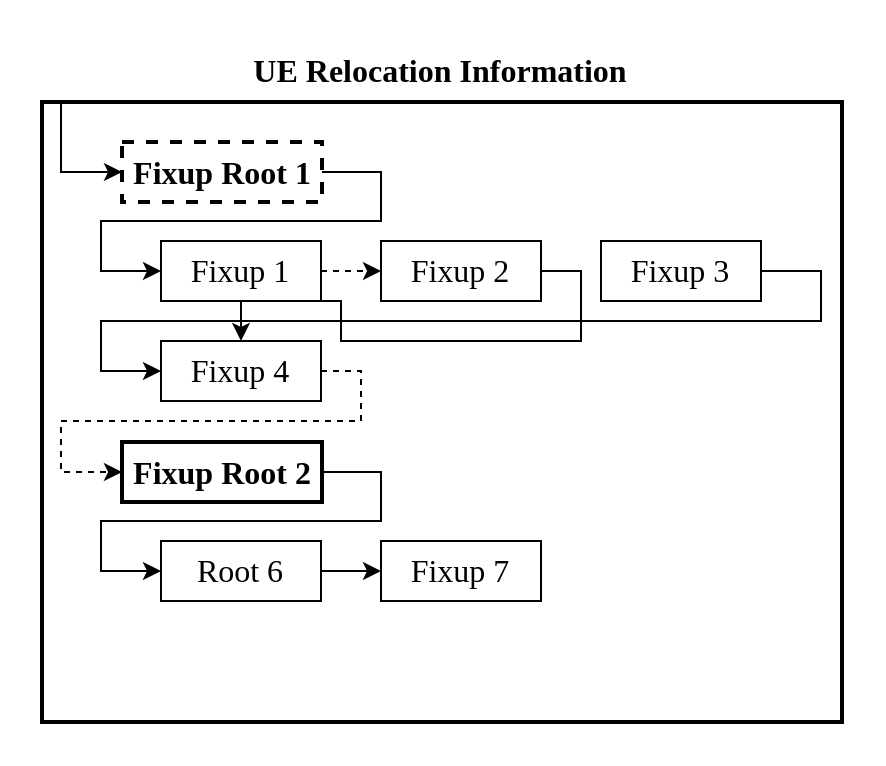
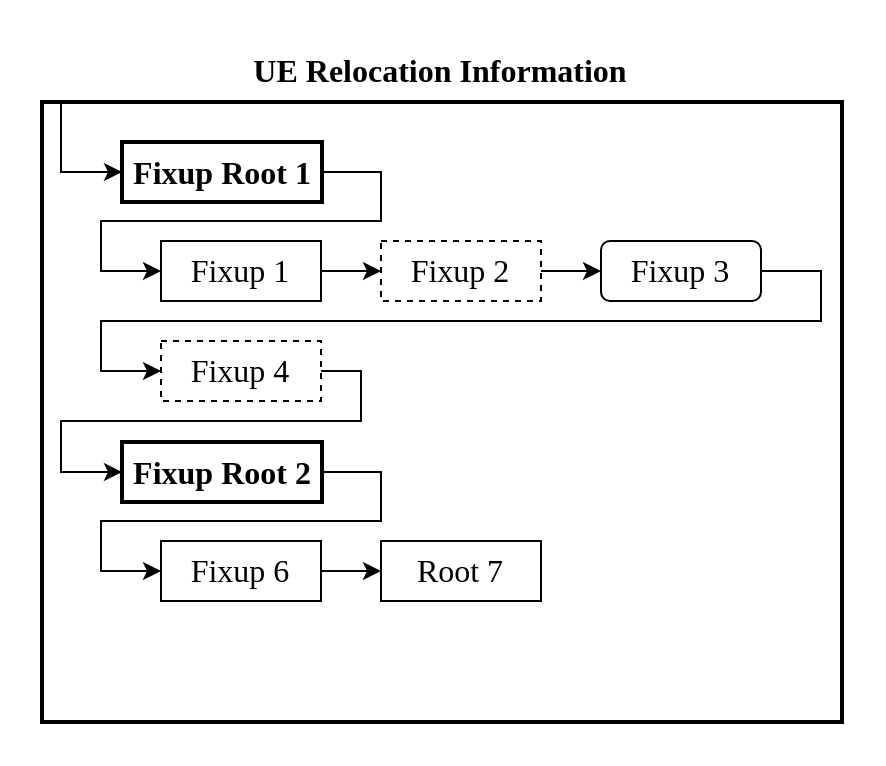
node "Fixup Root 1": style dashed -> solid
edge "Fixup 1" -> "Fixup 2": style dashed -> solid
node "Fixup 2": style solid -> dashed
node "Fixup 3": shape rectangle -> rounded rectangle
edge "Fixup 2" -> "Fixup 4": now "Fixup 2" -> "Fixup 3"
node "Fixup 4": style solid -> dashed
edge "Fixup 4" -> "Fixup Root 2": style dashed -> solid
node "Root 6": label "Root 6" -> "Fixup 6"
node "Fixup 7": label "Fixup 7" -> "Root 7"
